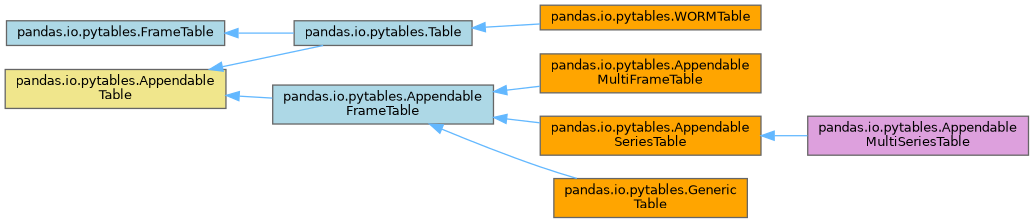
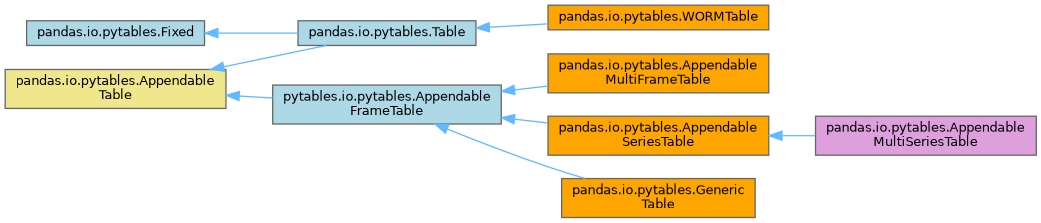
node "pandas.io.pytables.FrameTable": label "pandas.io.pytables.FrameTable" -> "pandas.io.pytables.Fixed"
node "pandas.io.pytables.Appendable FrameTable": label "pandas.io.pytables.Appendable FrameTable" -> "pytables.io.pytables.Appendable FrameTable"
